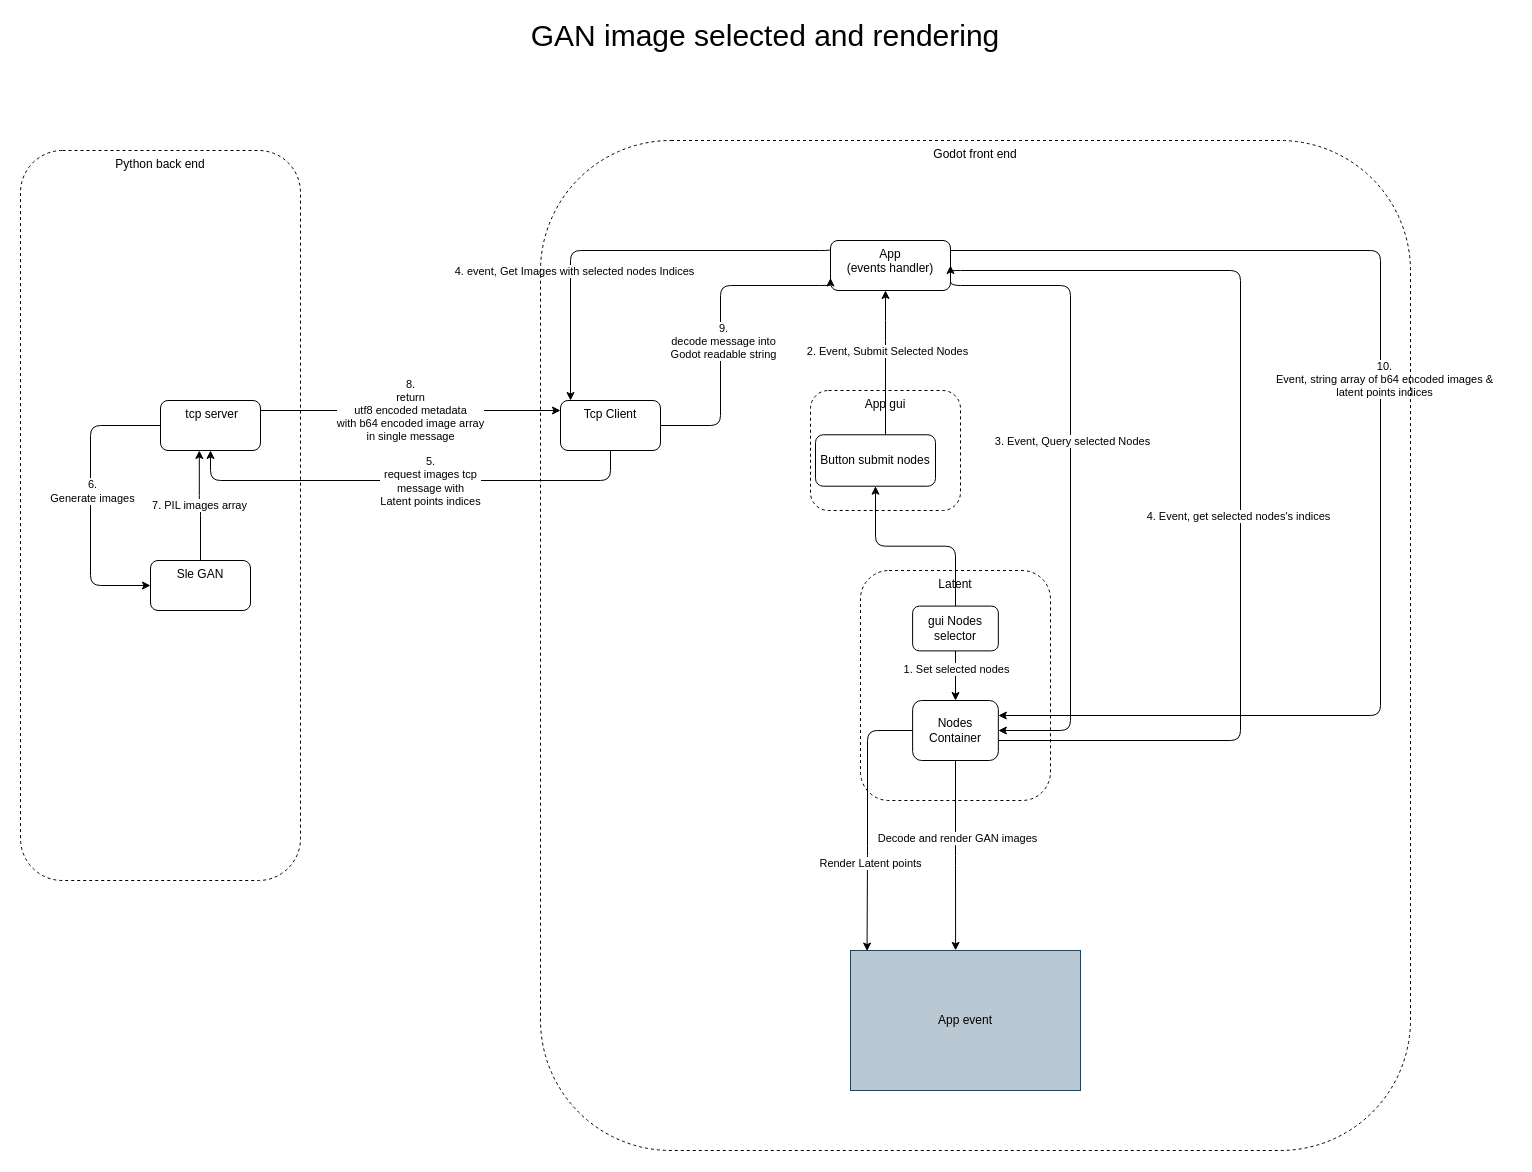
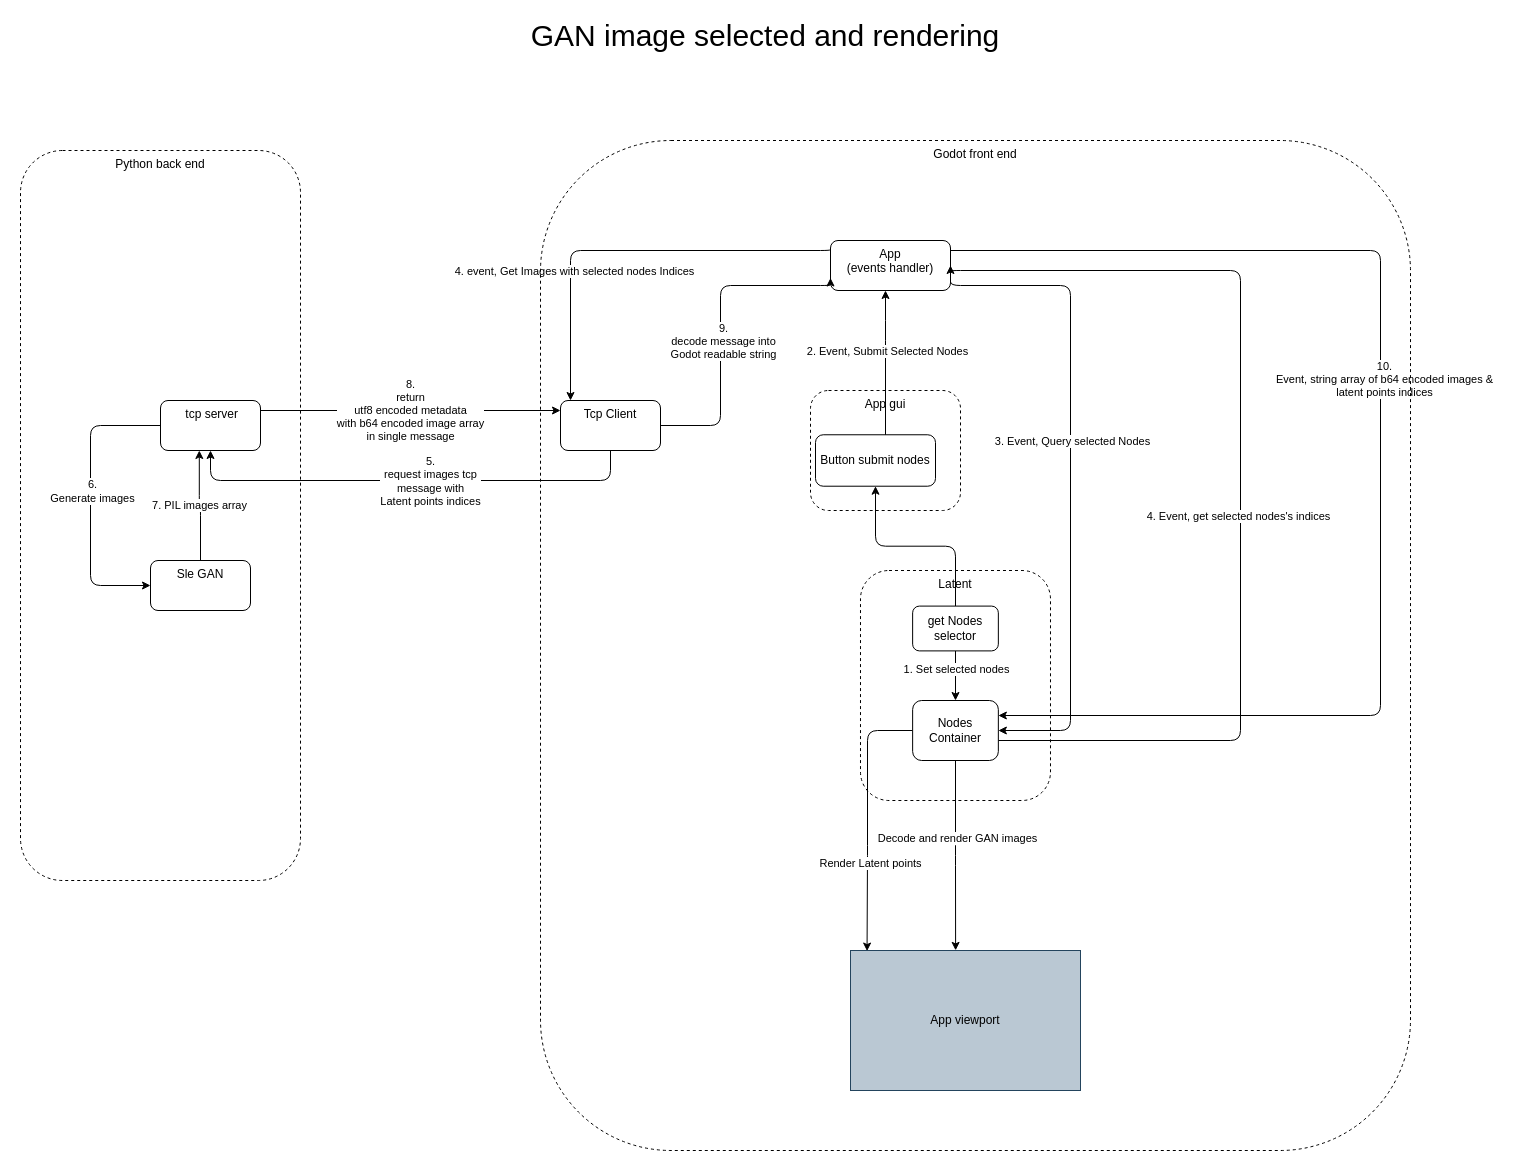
node "gui Nodes selector": label "gui Nodes selector" -> "get Nodes selector"
node "App event": label "App event" -> "App viewport"
